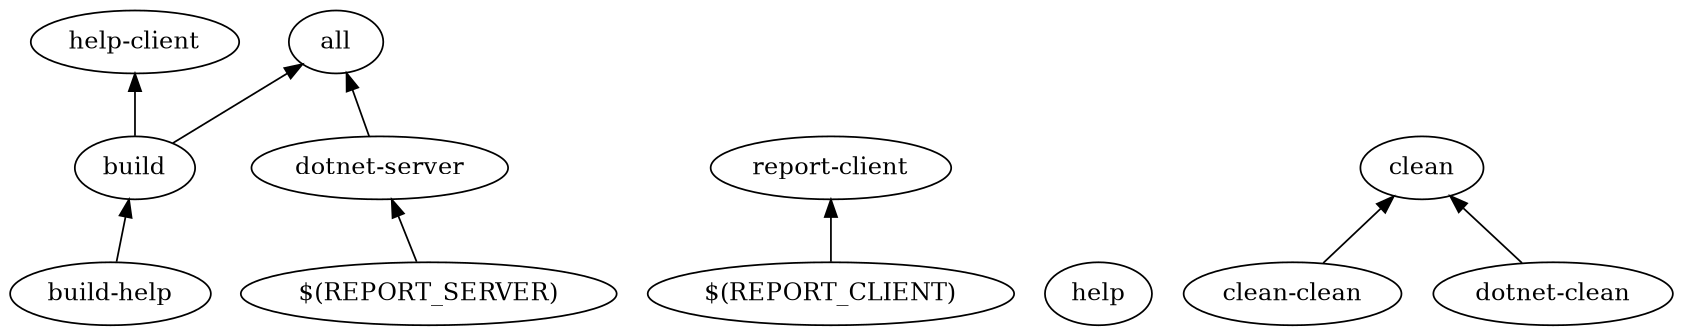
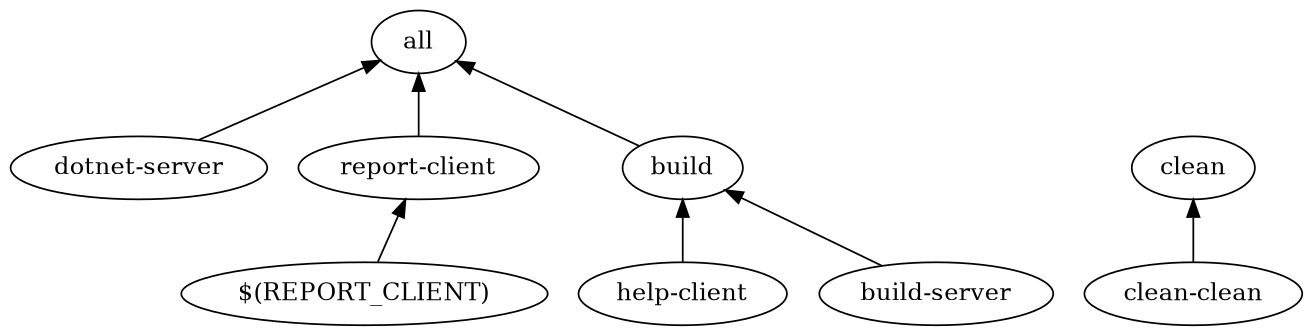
edge "build" -> "help-client": reversed
edge "report-client" -> "all": added
node "build-help": label "build-help" -> "build-server"
node "$(REPORT_SERVER)": removed
node "help": removed
node "dotnet-clean": removed
